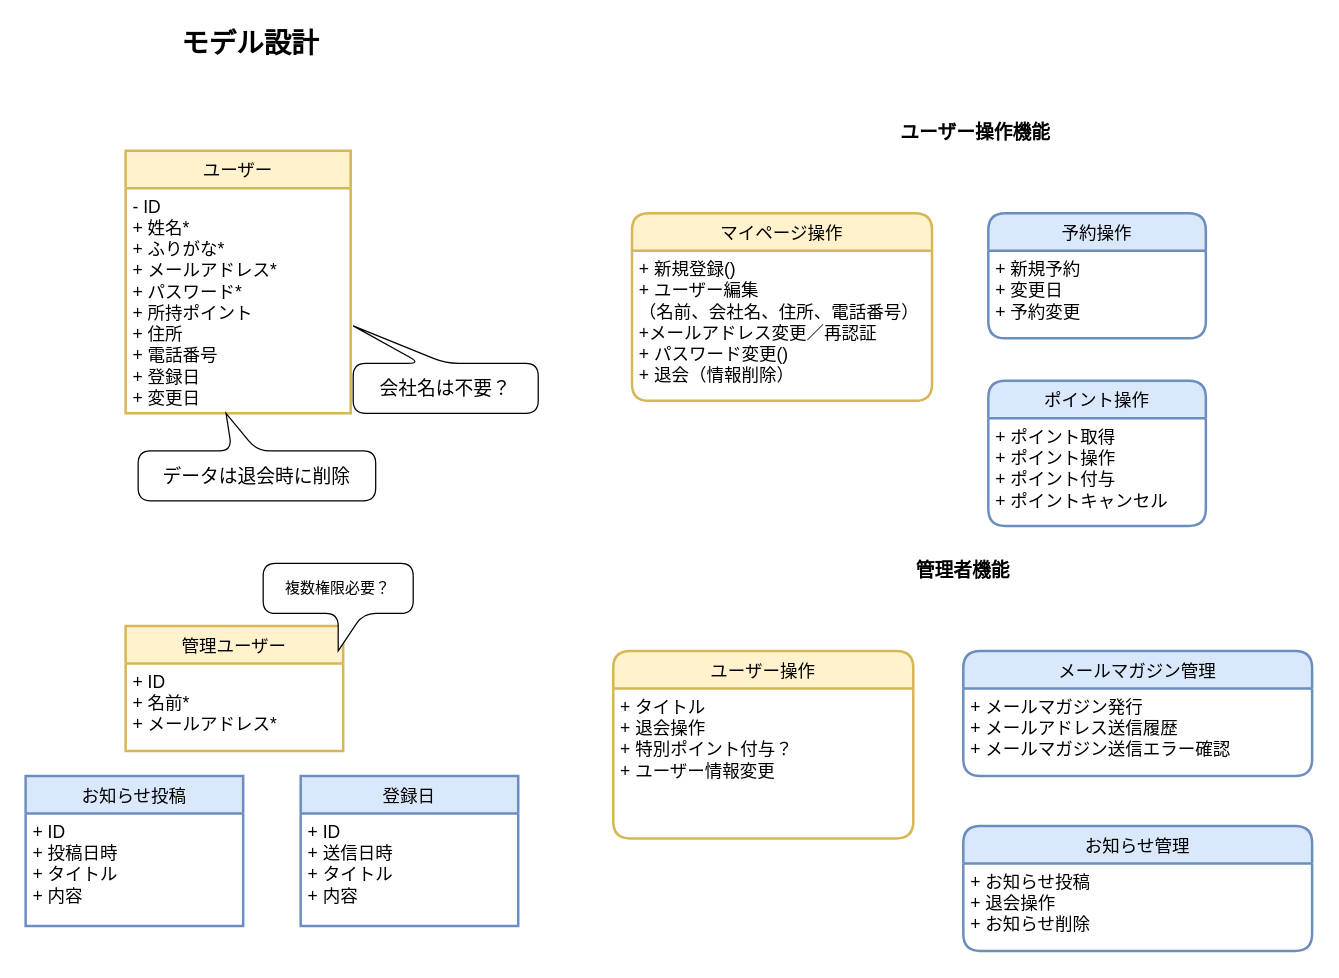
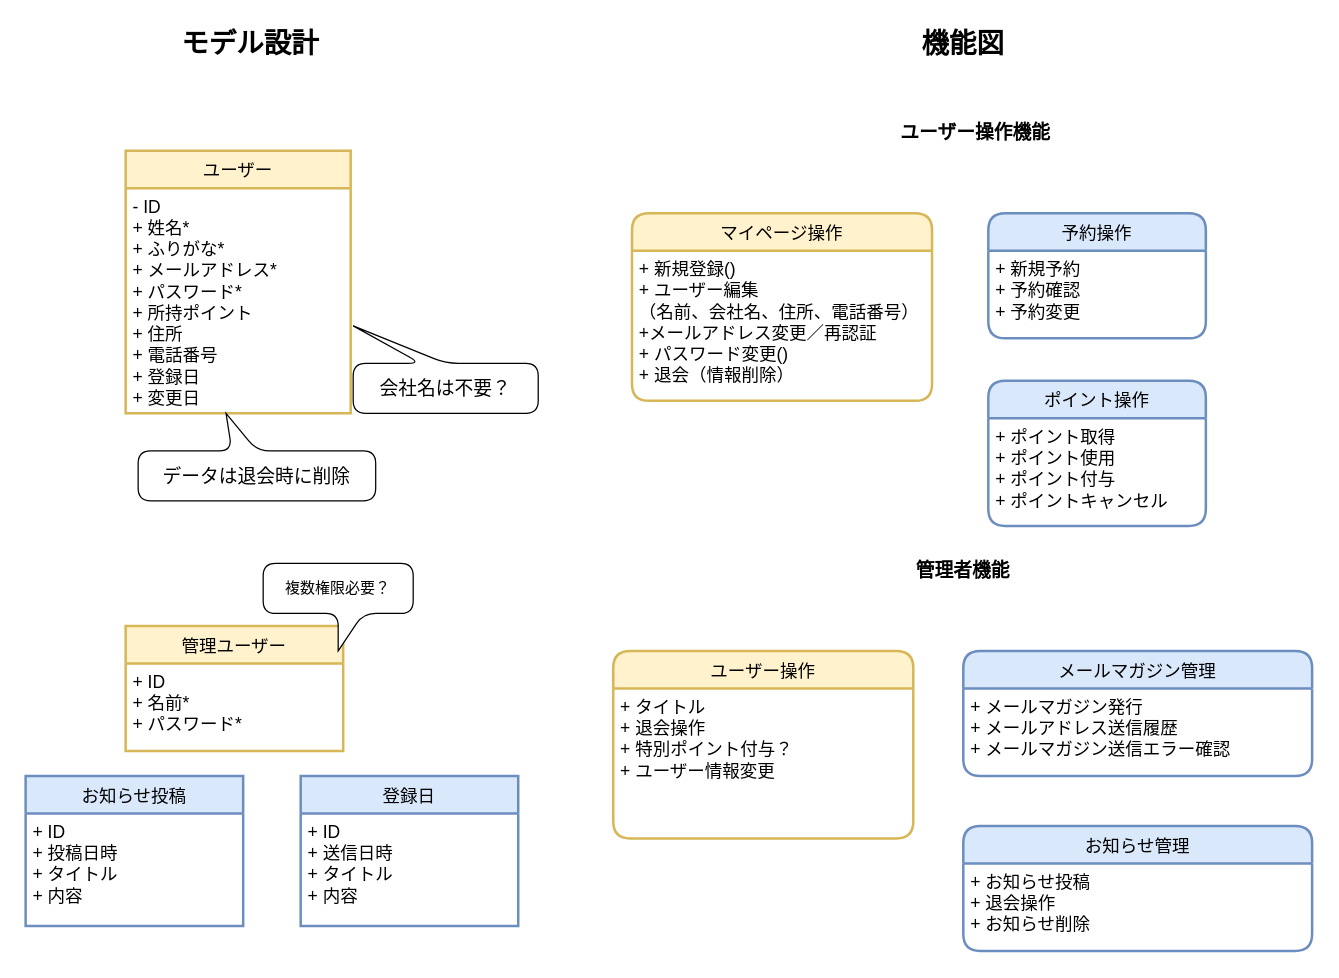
node "機能図": added
node "+ 新規予約 + 変更日 + 予約変更": label "+ 新規予約 + 変更日 + 予約変更" -> "+ 新規予約 + 予約確認 + 予約変更"
node "+ ポイント取得 + ポイント操作 + ポイント付与 + ポイントキャンセル": label "+ ポイント取得 + ポイント操作 + ポイント付与 + ポイントキャンセル" -> "+ ポイント取得 + ポイント使用 + ポイント付与 + ポイントキャンセル"
node "+ ID + 名前* + メールアドレス*": label "+ ID + 名前* + メールアドレス*" -> "+ ID + 名前* + パスワード*"
